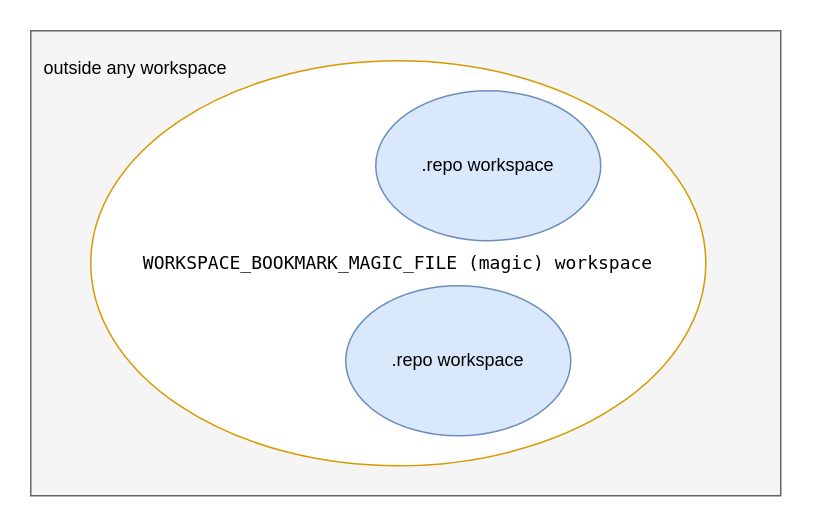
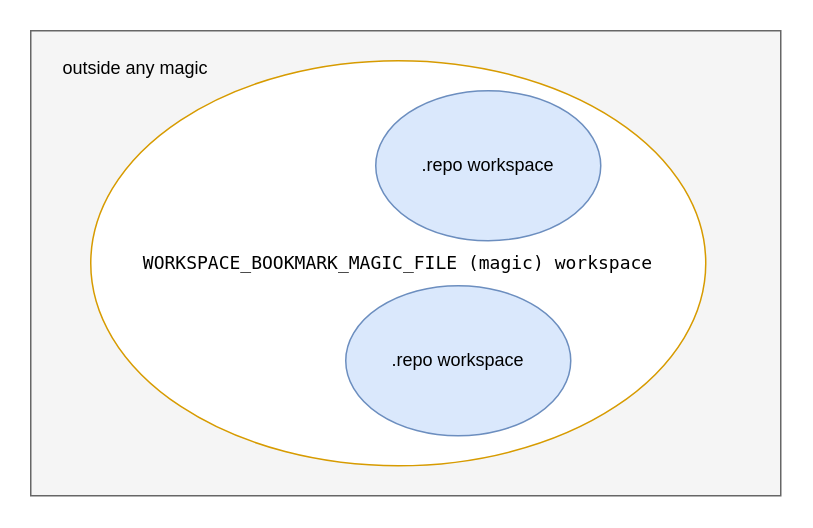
node "outside any workspace": label "outside any workspace" -> "outside any magic"
